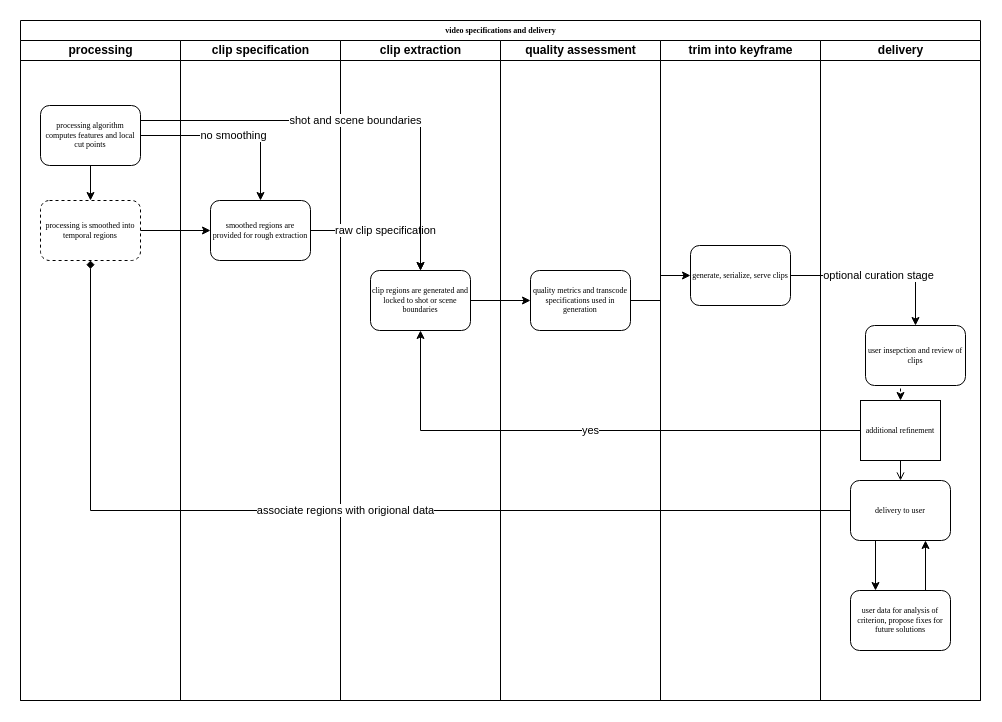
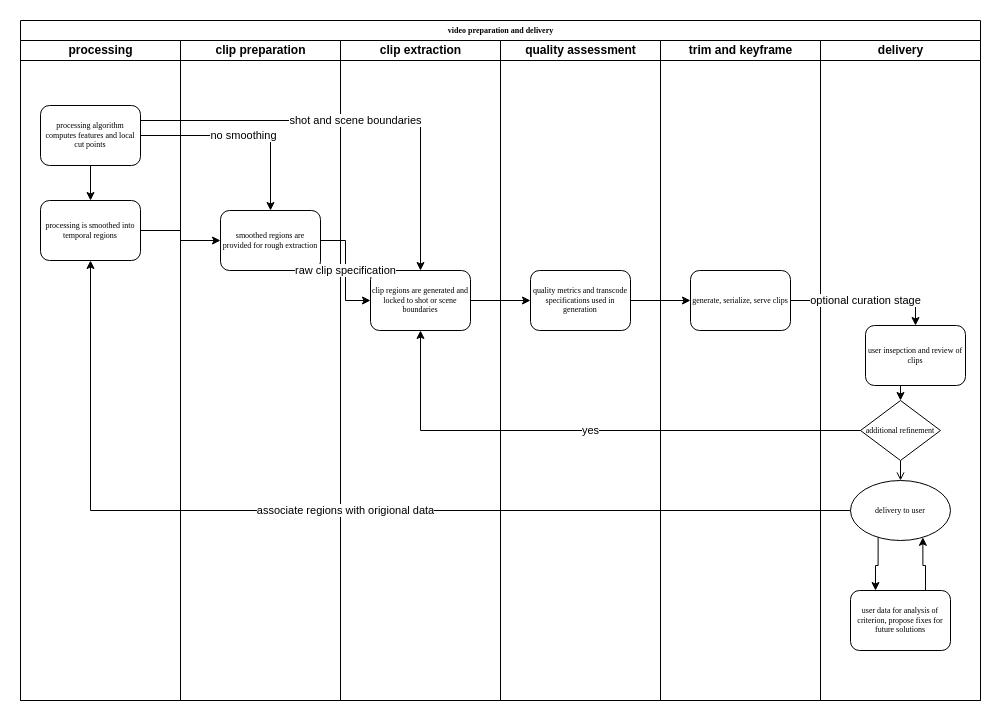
node "video specifications and delivery": label "video specifications and delivery" -> "video preparation and delivery"
node "clip specification": label "clip specification" -> "clip preparation"
node "trim into keyframe": label "trim into keyframe" -> "trim and keyframe"
node "processing is smoothed into temporal regions": style dashed -> solid
node "smoothed regions are provided for rough extraction": moved (261, 231) -> (271, 241)
edge "delivery to user" -> "processing is smoothed into temporal regions": arrowhead diamond -> classic
node "generate, serialize, serve clips": moved (741, 276) -> (741, 301)
edge "user insepction and review of clips" -> "additional refinement": style dashed -> solid
node "additional refinement": shape rectangle -> diamond
node "delivery to user": shape rounded rectangle -> ellipse
